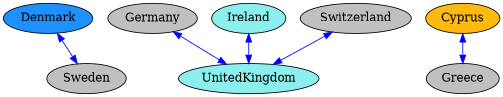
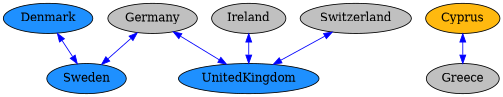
node "Ireland": fillcolor darkslategray2 -> gray
edge "Germany" -- "Sweden": added
node "Sweden": fillcolor gray -> dodgerblue
node "UnitedKingdom": fillcolor darkslategray2 -> dodgerblue
